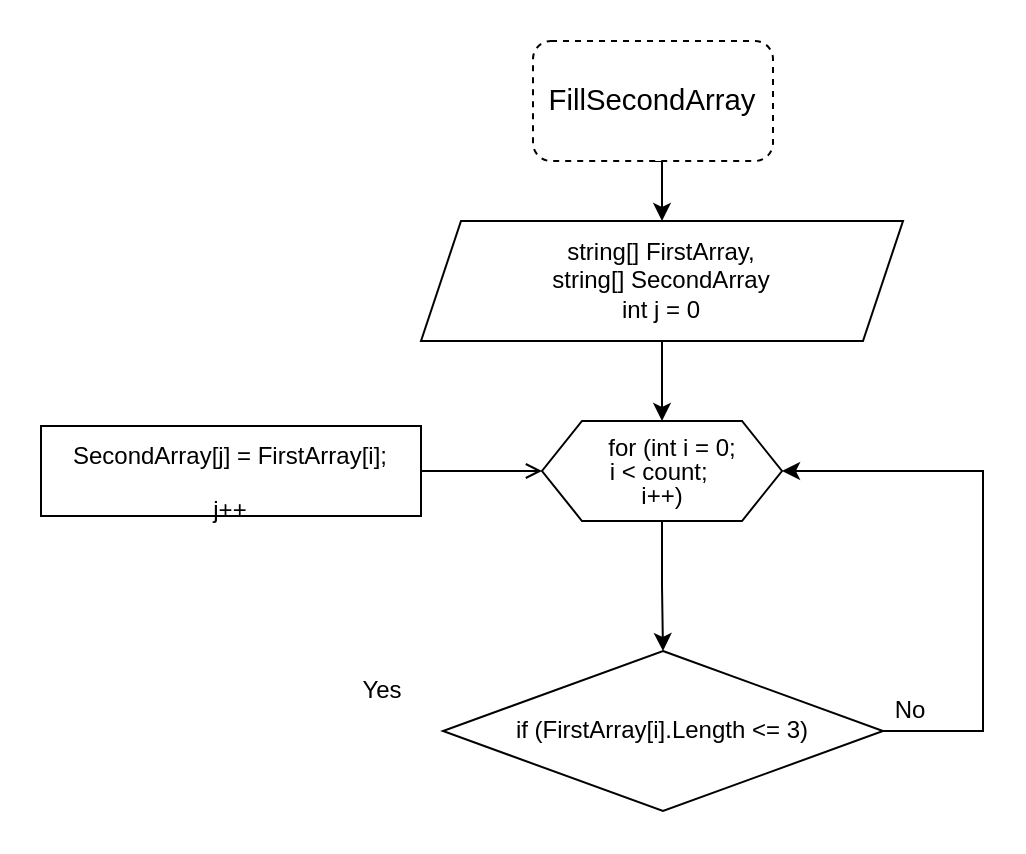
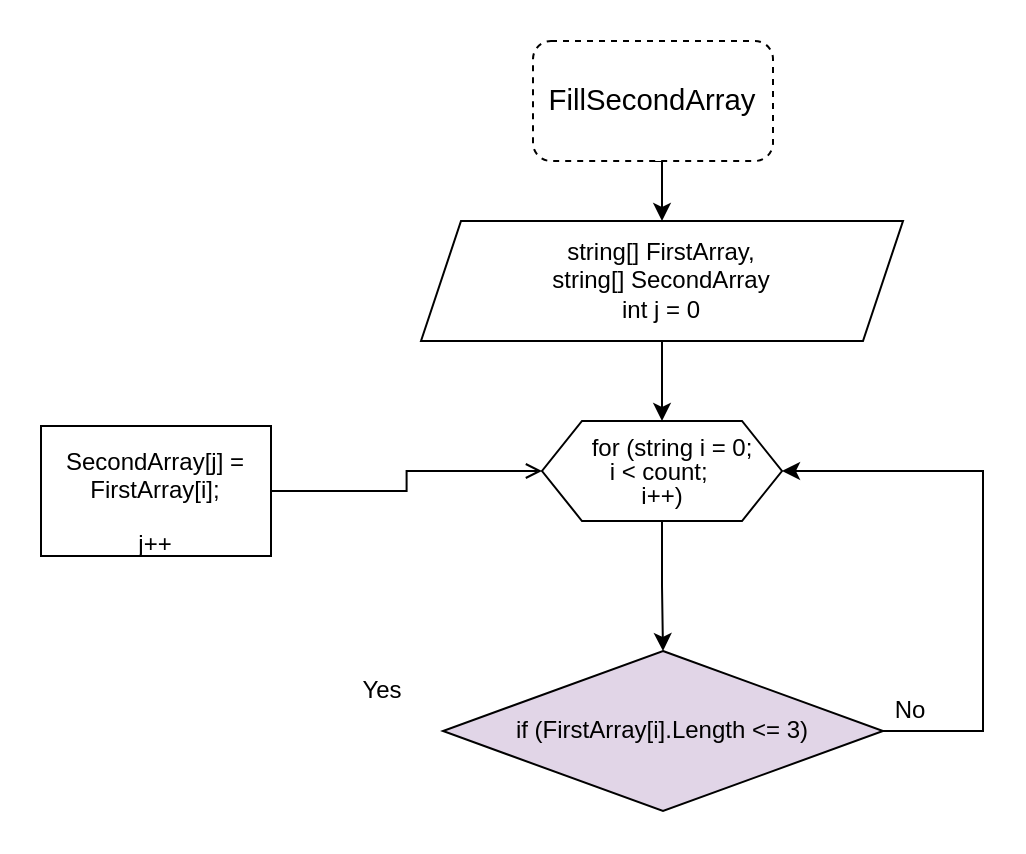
node "SecondArray[j] = FirstArray[i]; j++": size 380x90 -> 230x130
node "for (int i = 0; i < count; i++)": label "for (int i = 0; i < count; i++)" -> "for (string i = 0; i < count; i++)"
node "if (FirstArray[i].Length <= 3)": fillcolor #ffffff -> #e1d5e7
